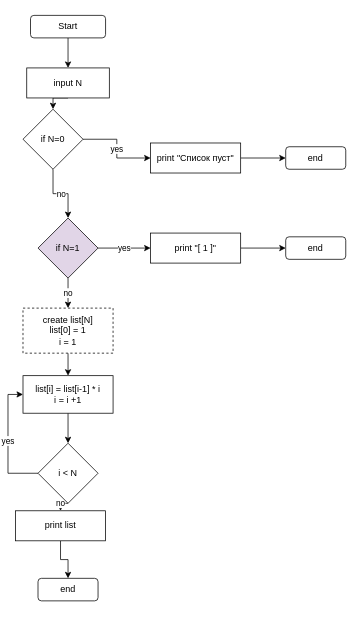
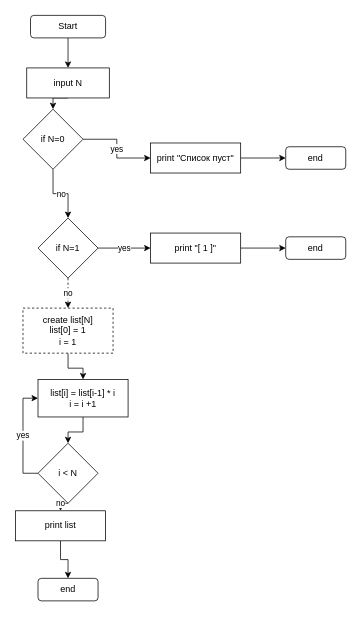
node "if N=1": fillcolor #e1d5e7 -> #ffffff
edge "if N=1" -> "create list[N] list[0] = 1 i = 1": style solid -> dashed
node "list[i] = list[i-1] * i i = i +1": moved (68, 394) -> (83, 398)
